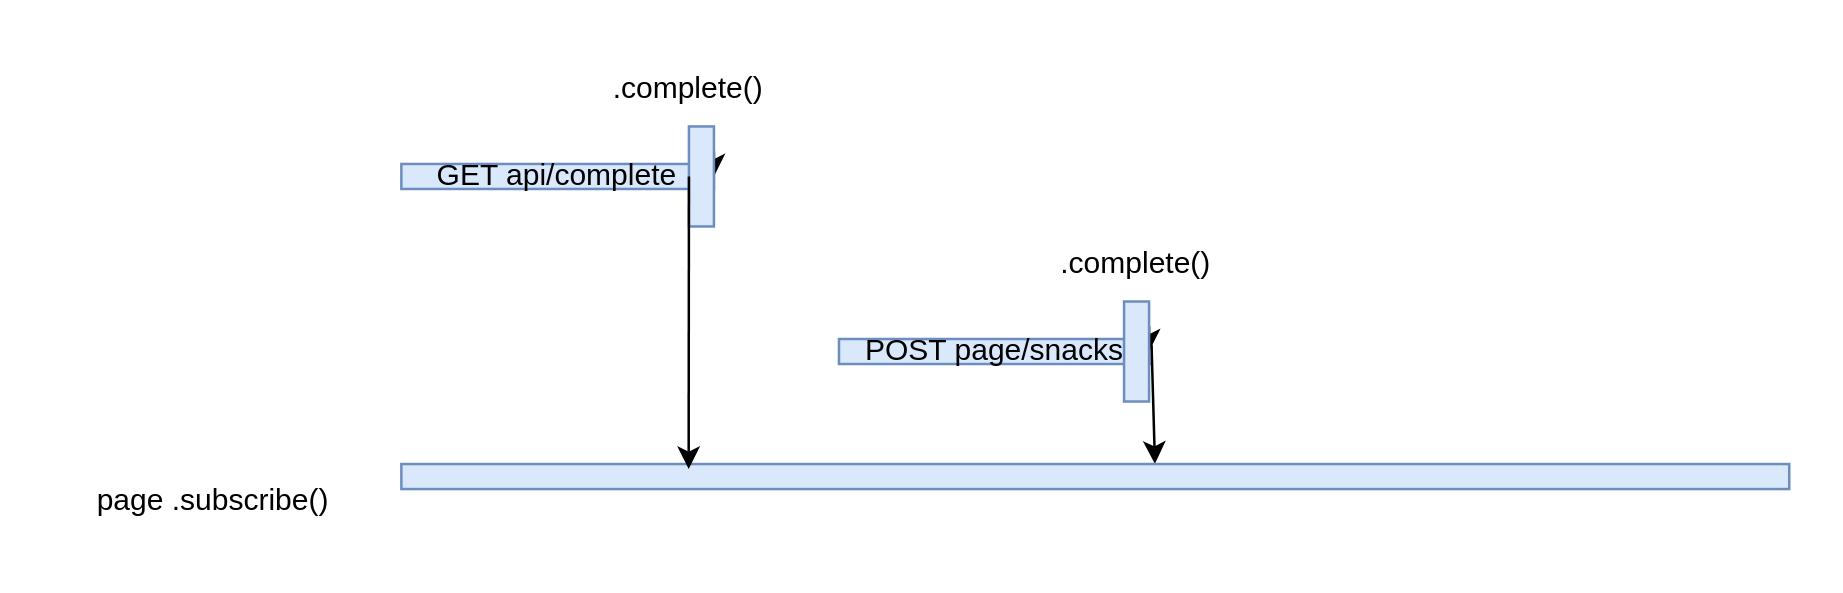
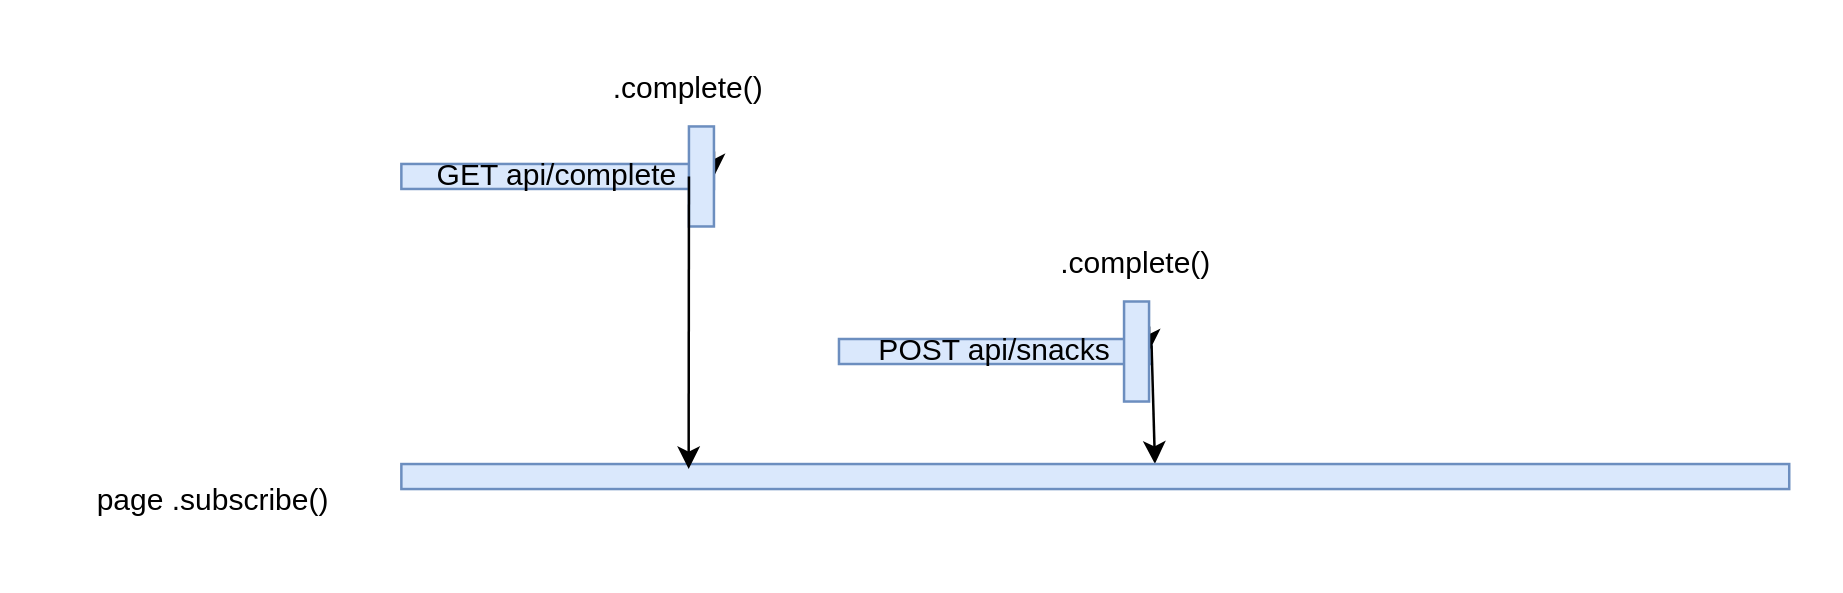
node "POST page/snacks": label "POST page/snacks" -> "POST api/snacks"
